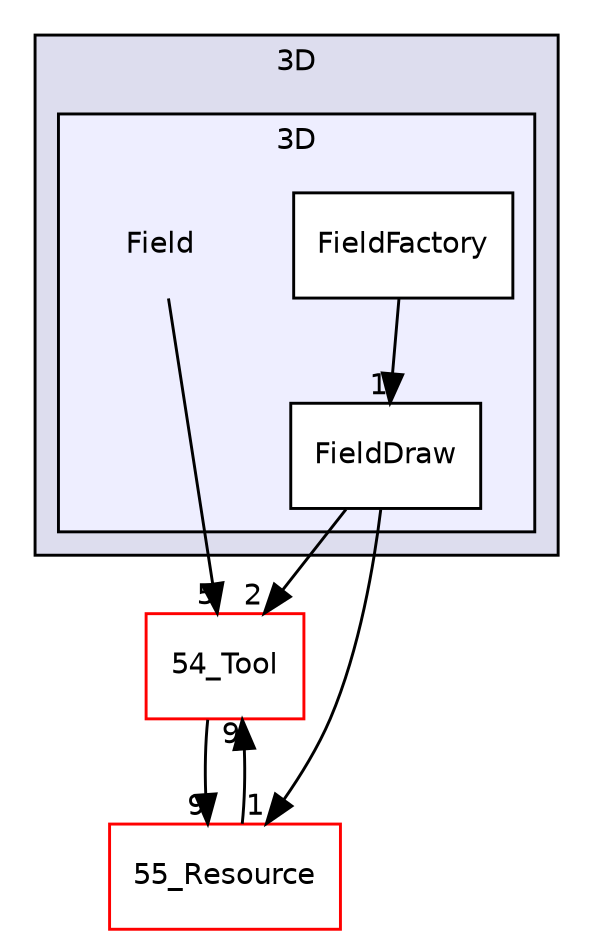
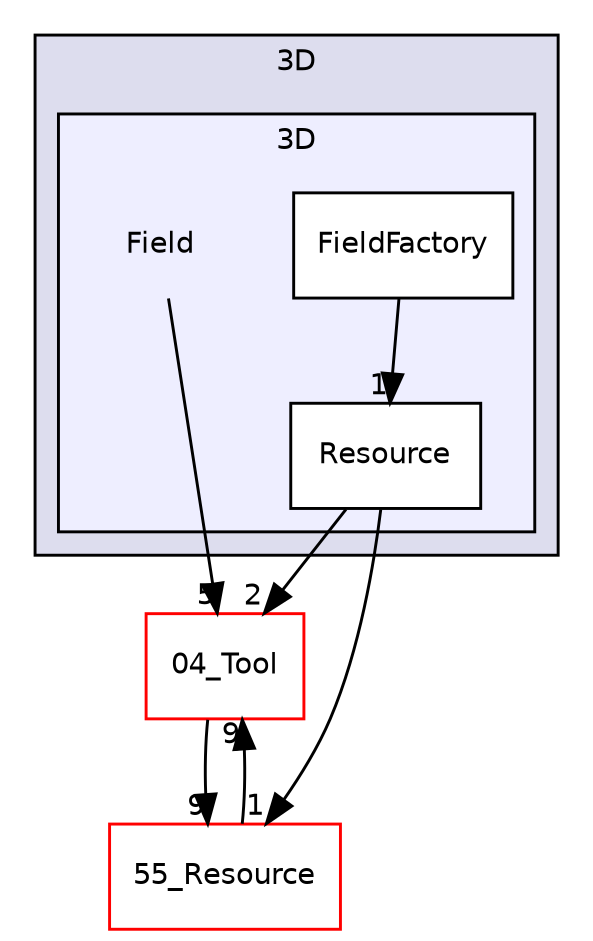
node "FieldDraw": label "FieldDraw" -> "Resource"
node "54_Tool": label "54_Tool" -> "04_Tool"
